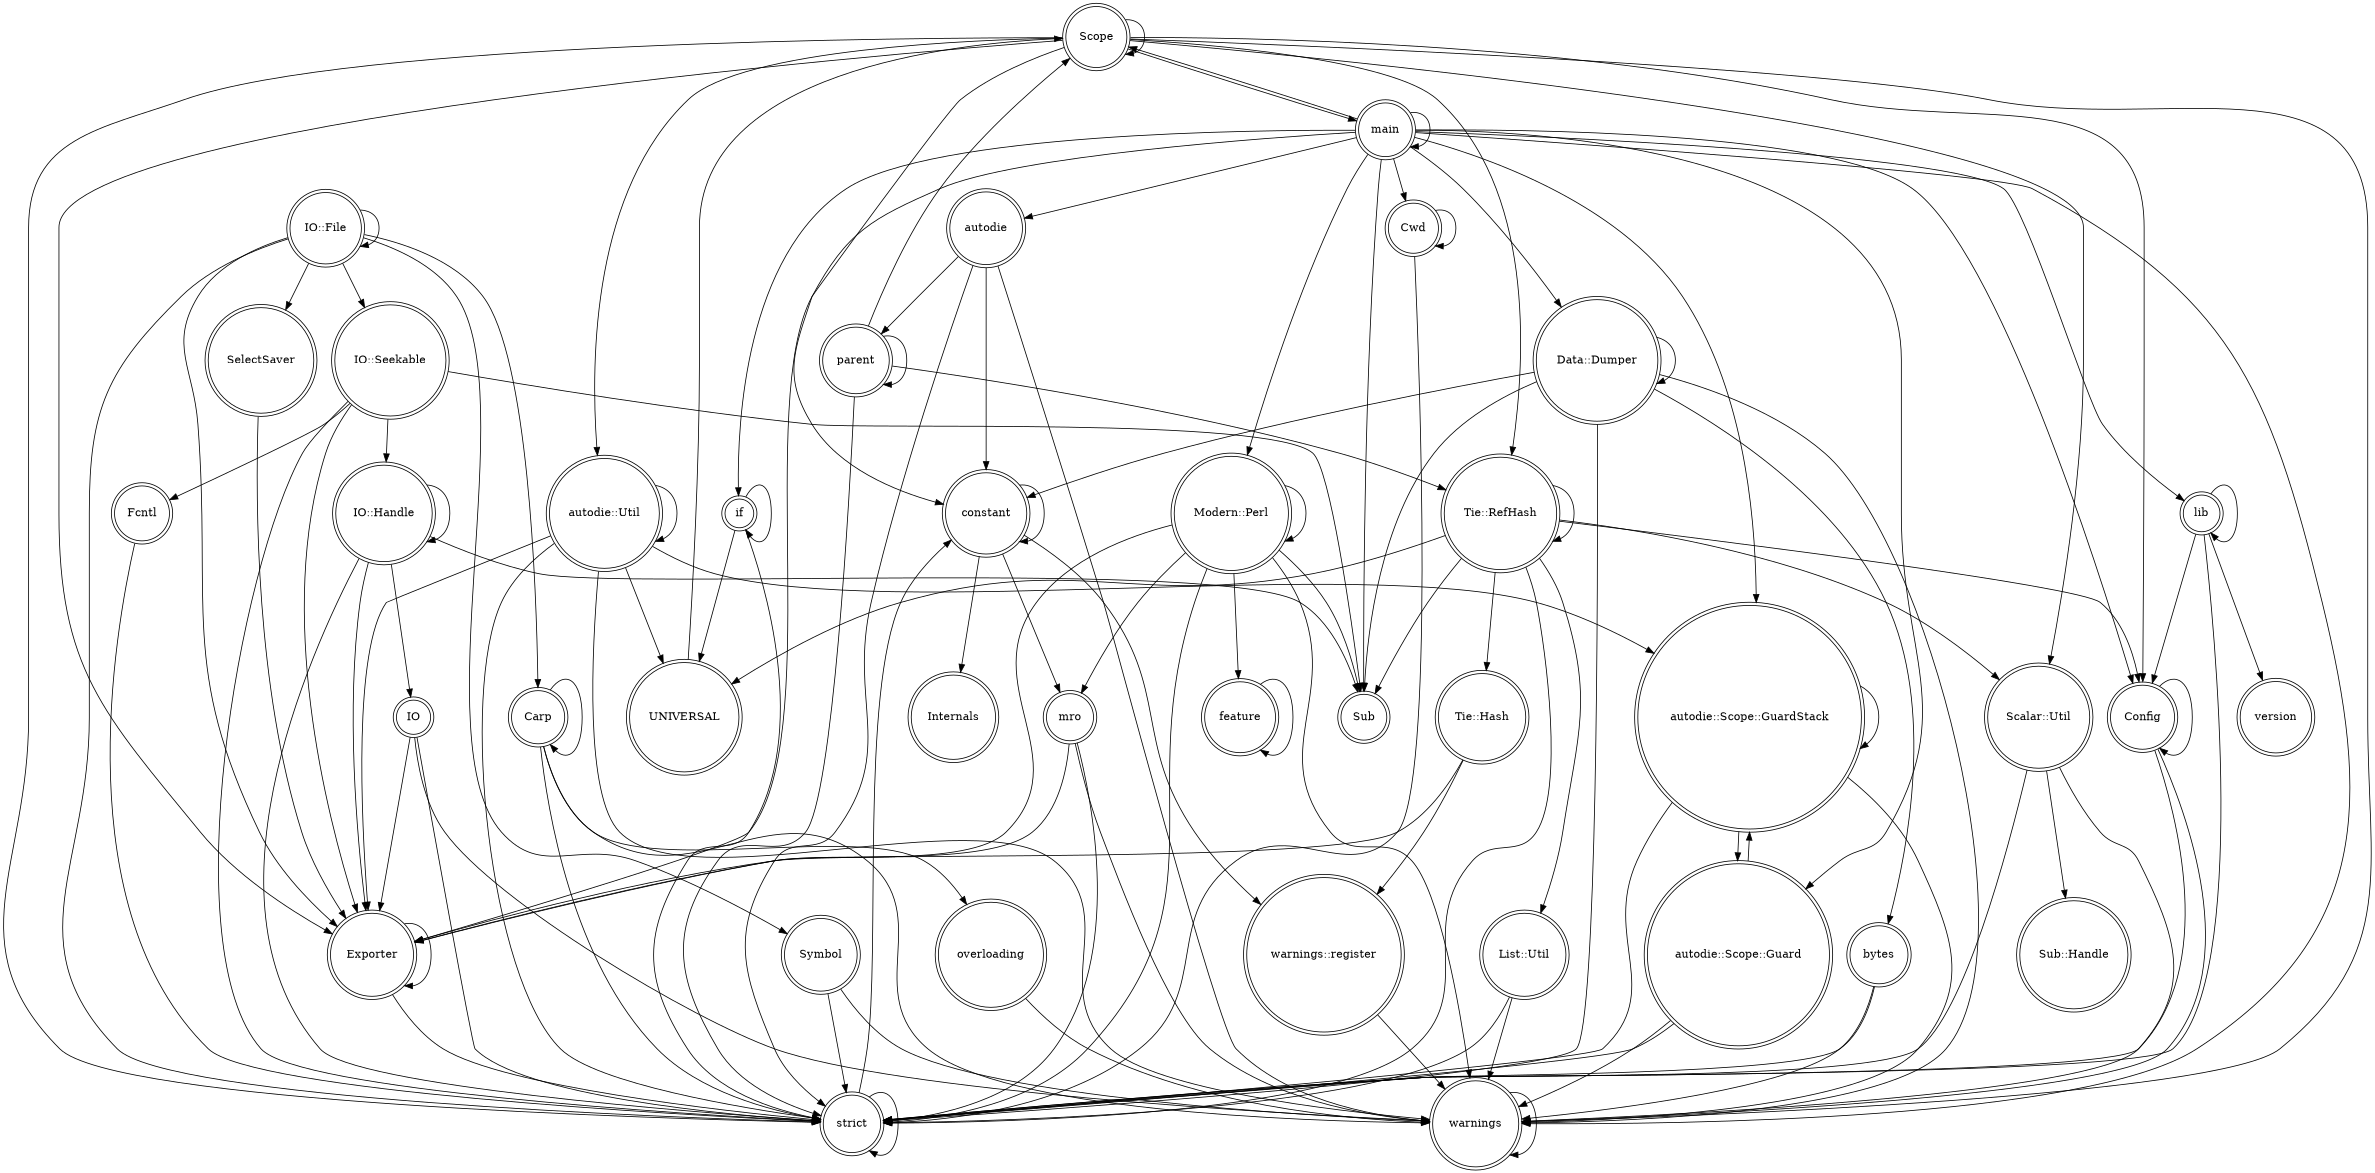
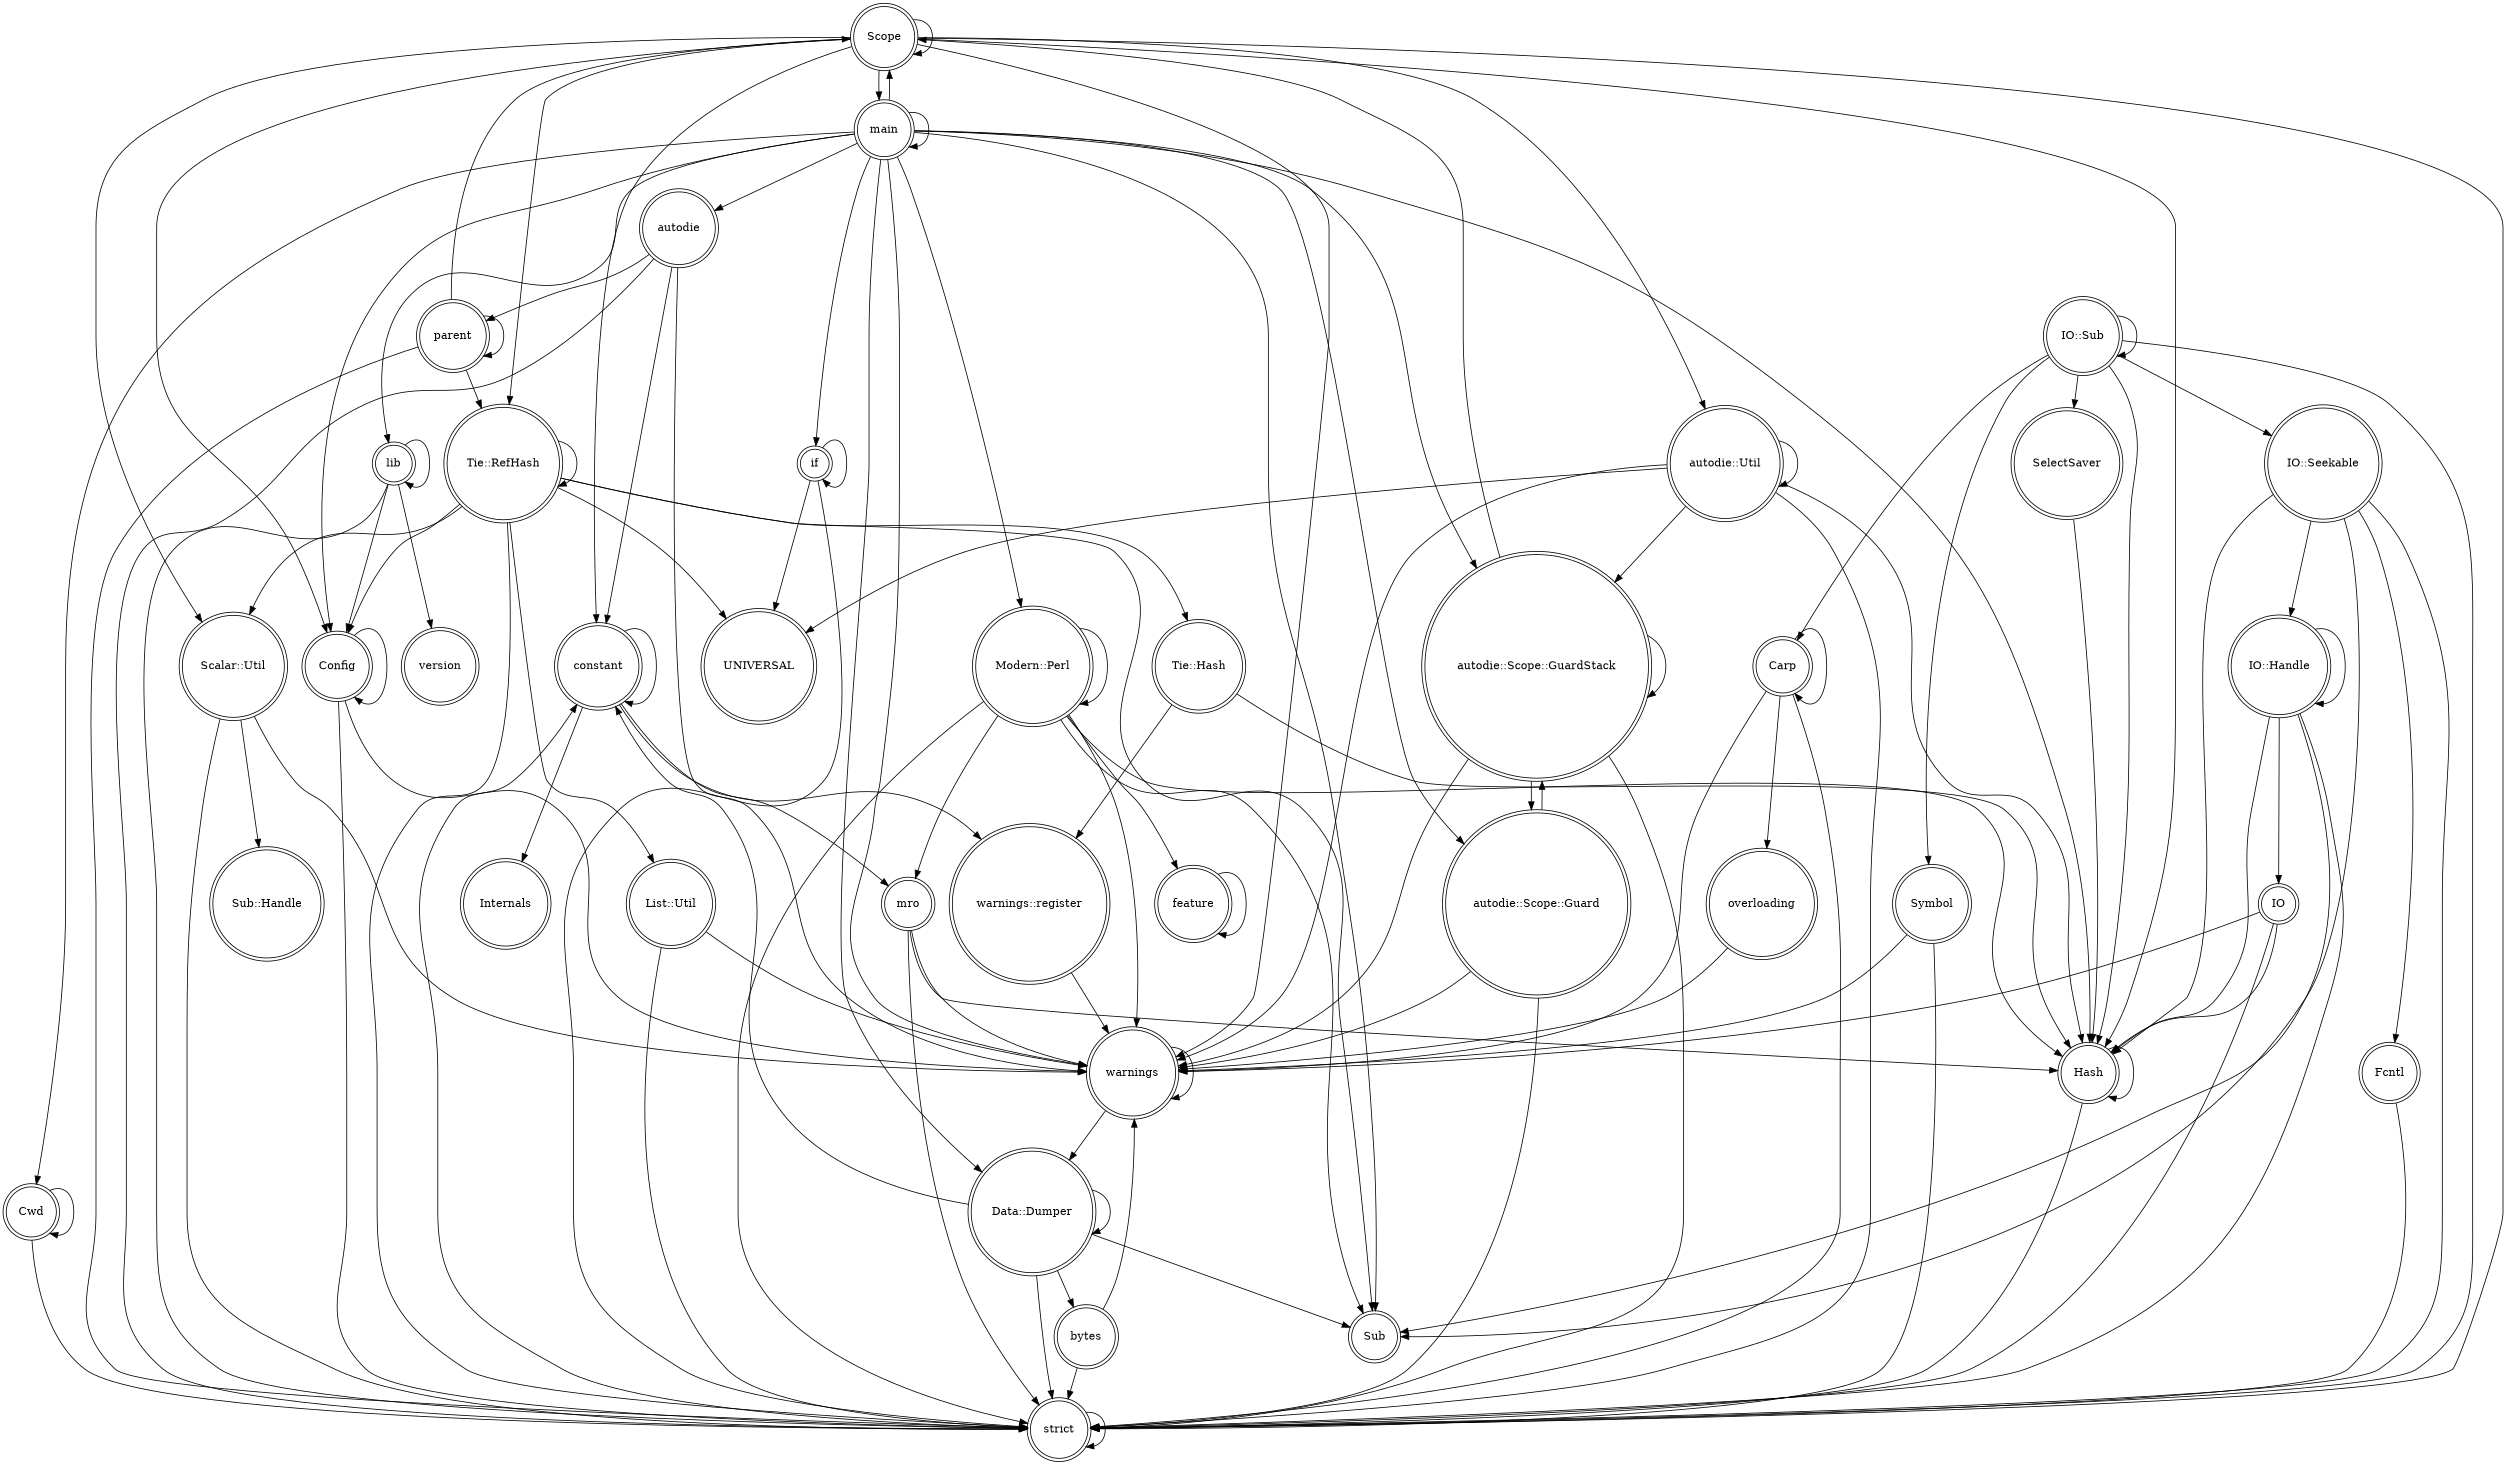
edge "UNIVERSAL" -> "Scope": now "autodie::Scope::GuardStack" -> "Scope"
node "IO::File": label "IO::File" -> "IO::Sub"
edge "Data::Dumper" -> "warnings": reversed
node "Exporter": label "Exporter" -> "Hash"
